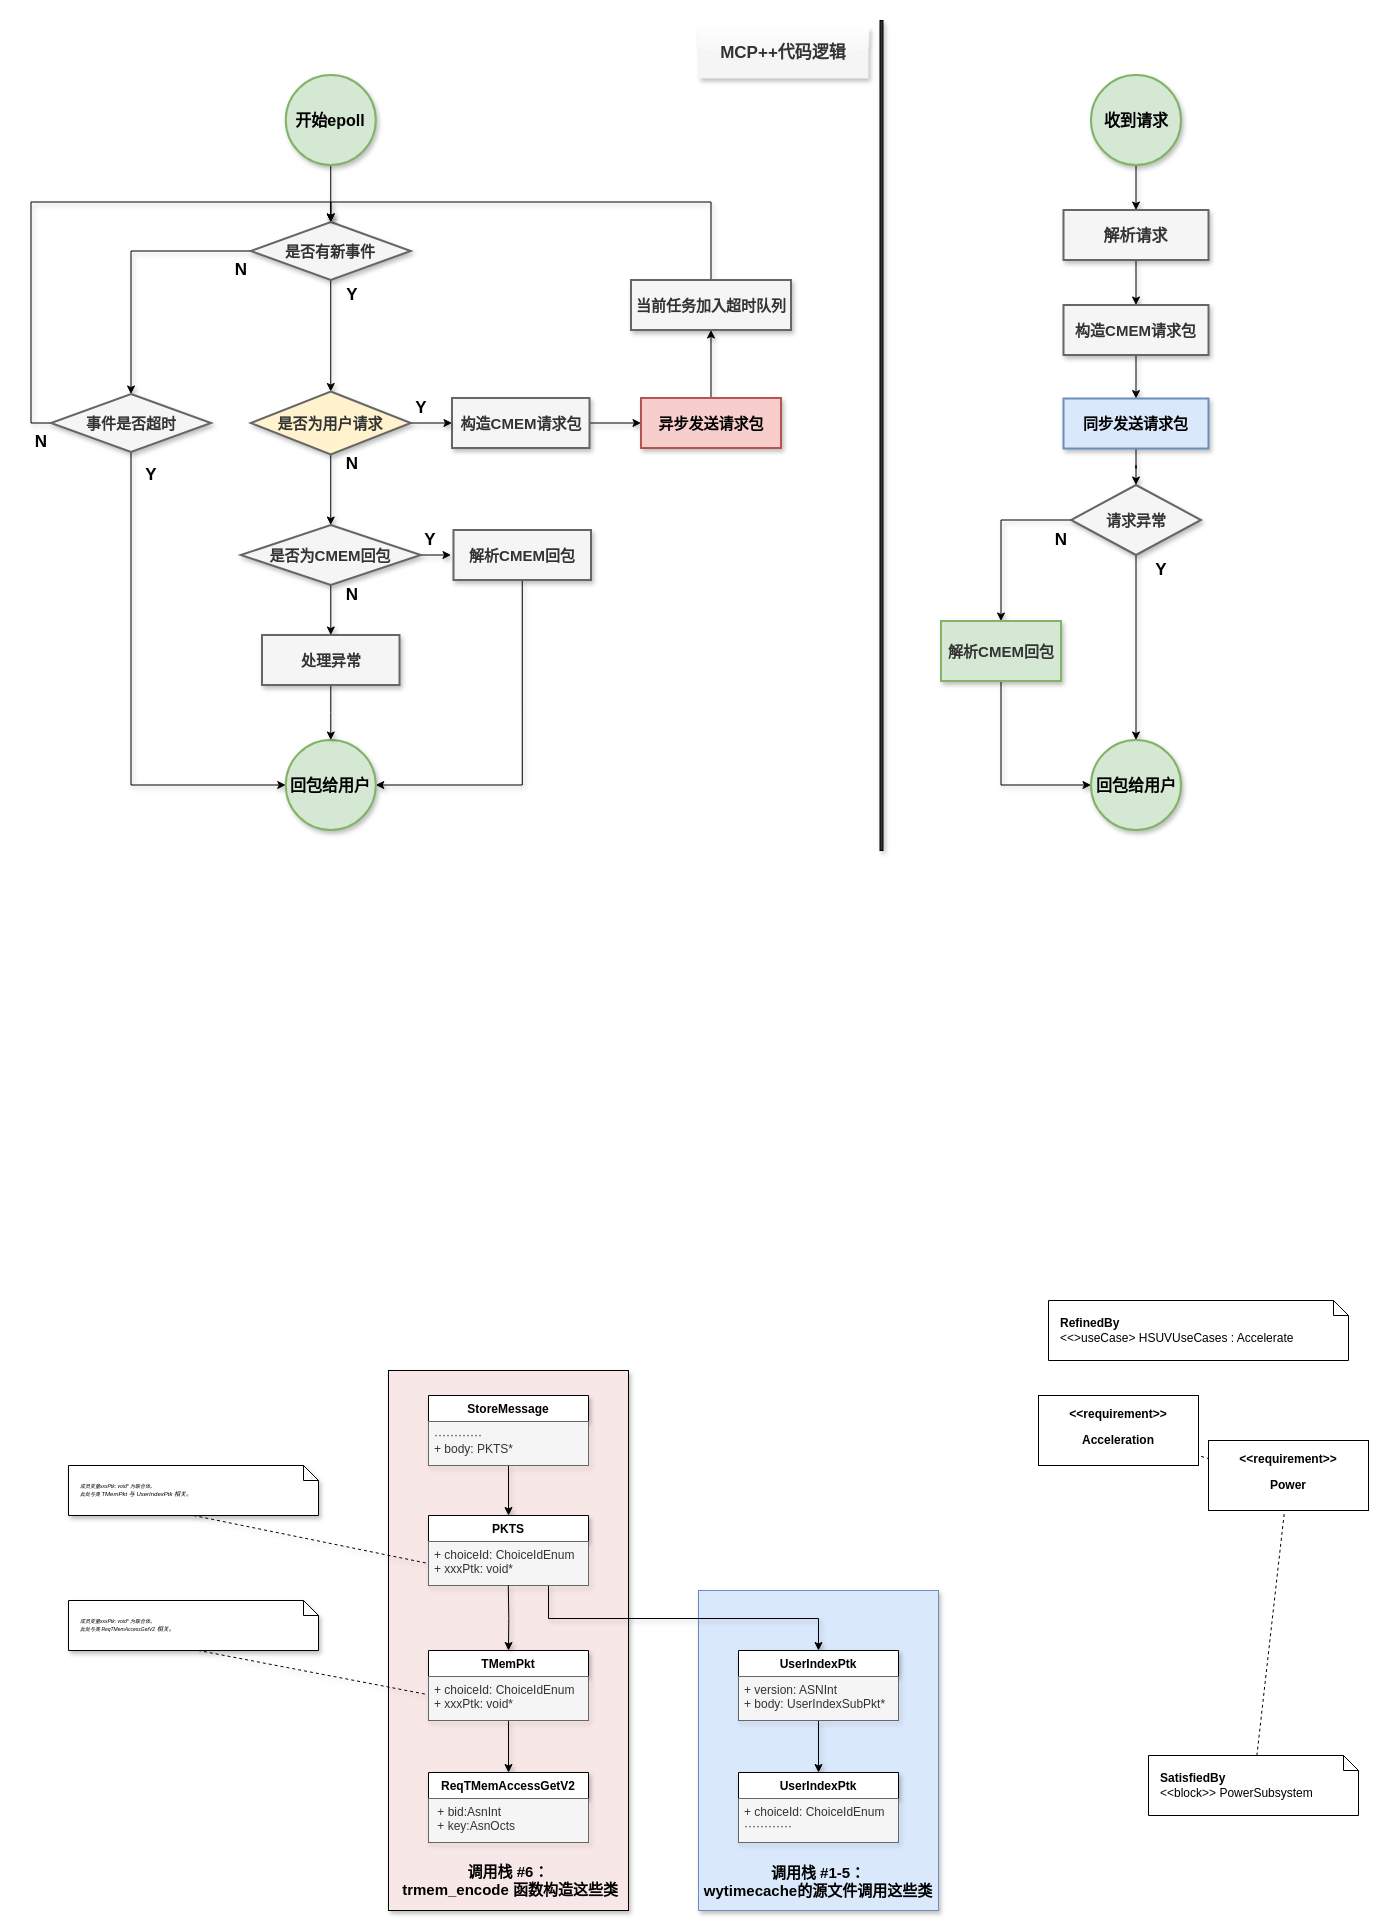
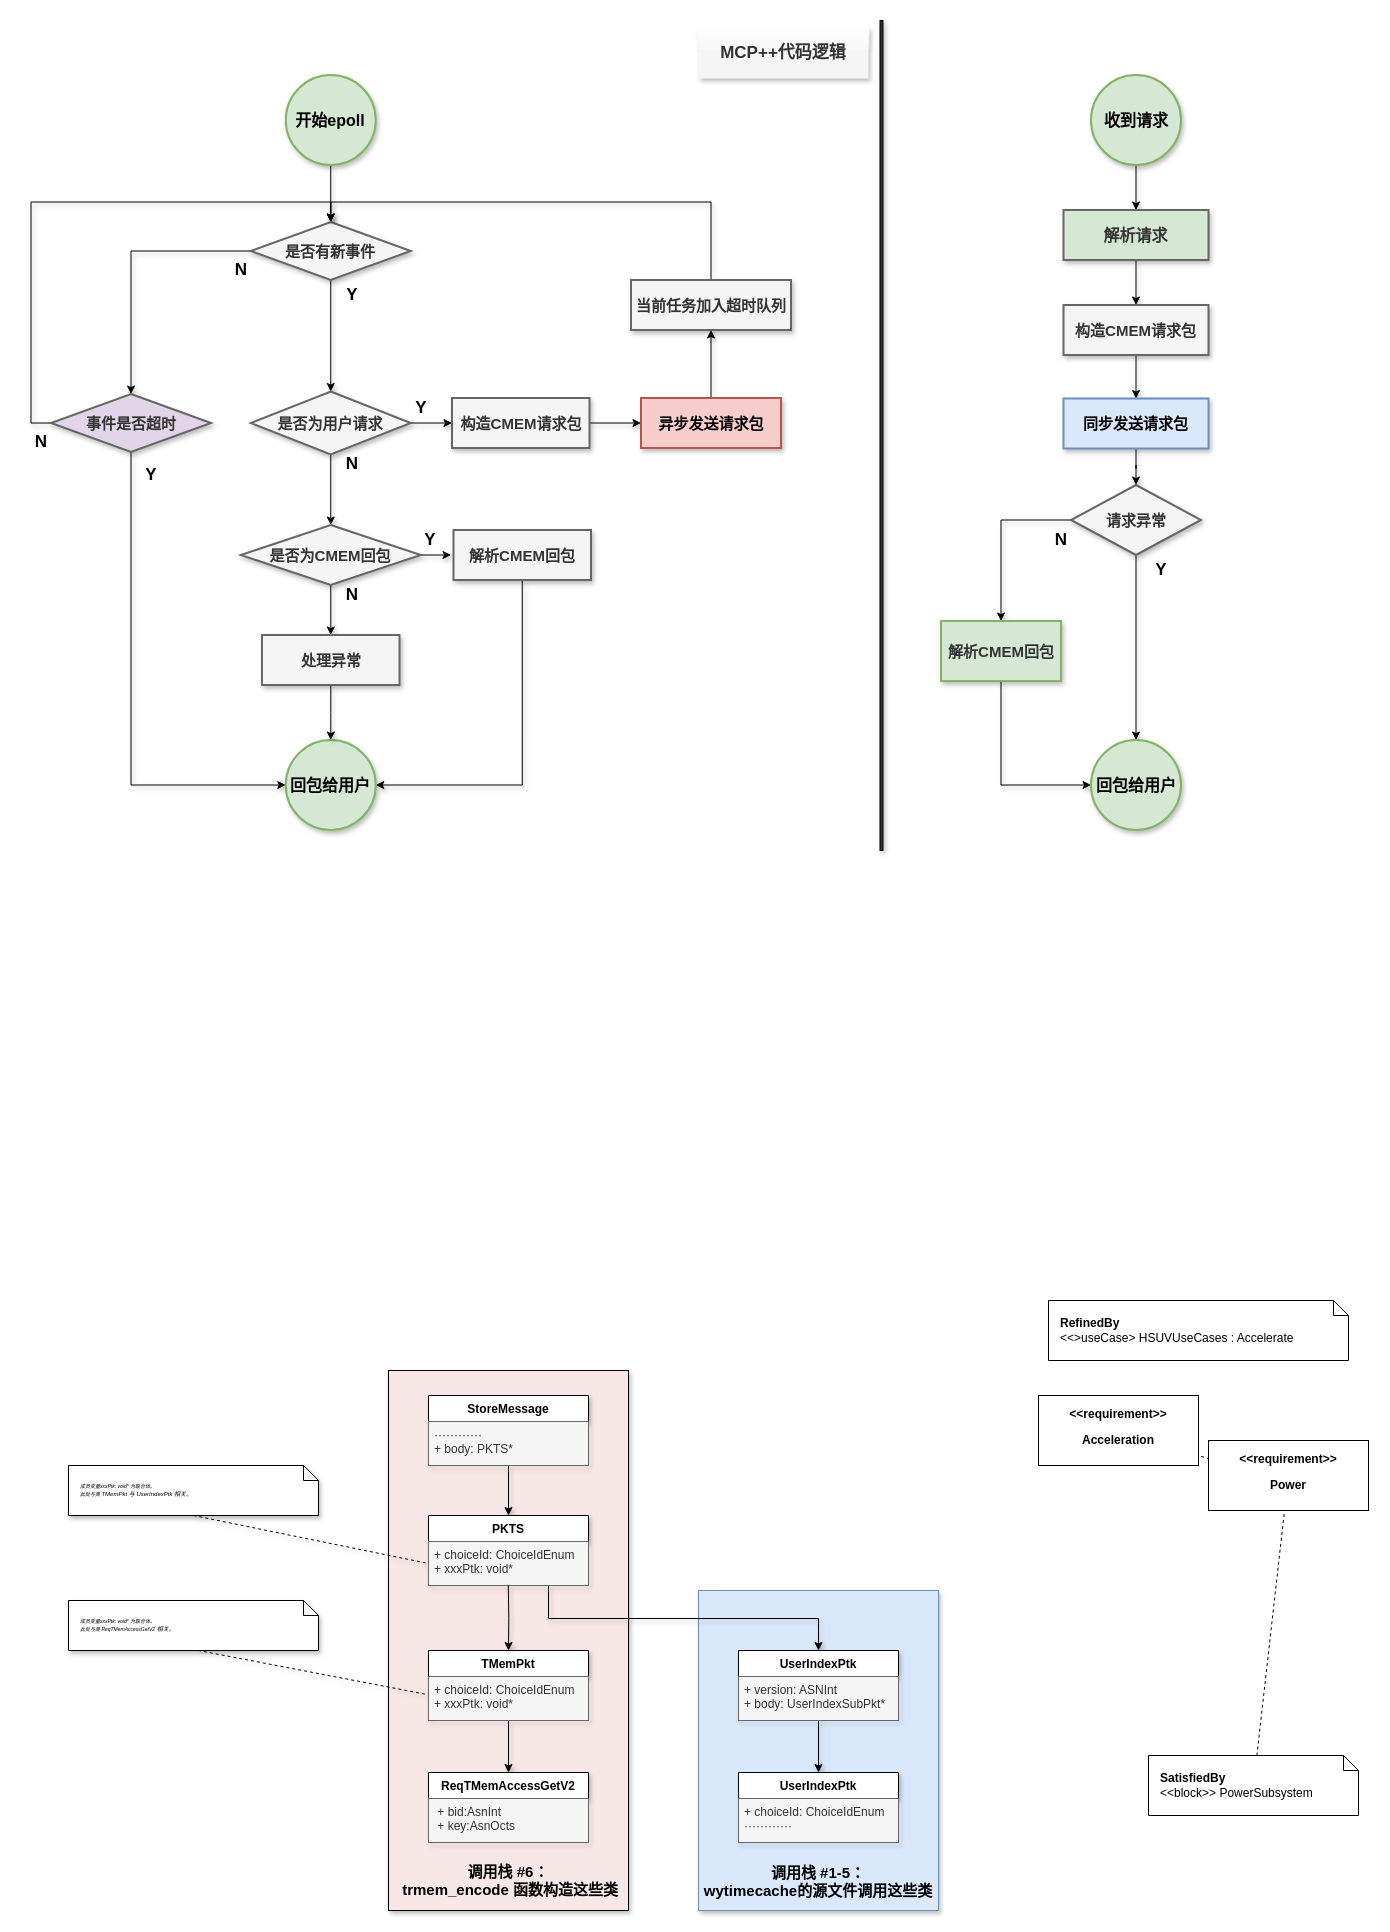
node "解析请求": fillcolor #f5f5f5 -> #d5e8d4
node "事件是否超时": fillcolor #f5f5f5 -> #e1d5e7
node "是否为用户请求": fillcolor #fff2cc -> #f5f5f5
